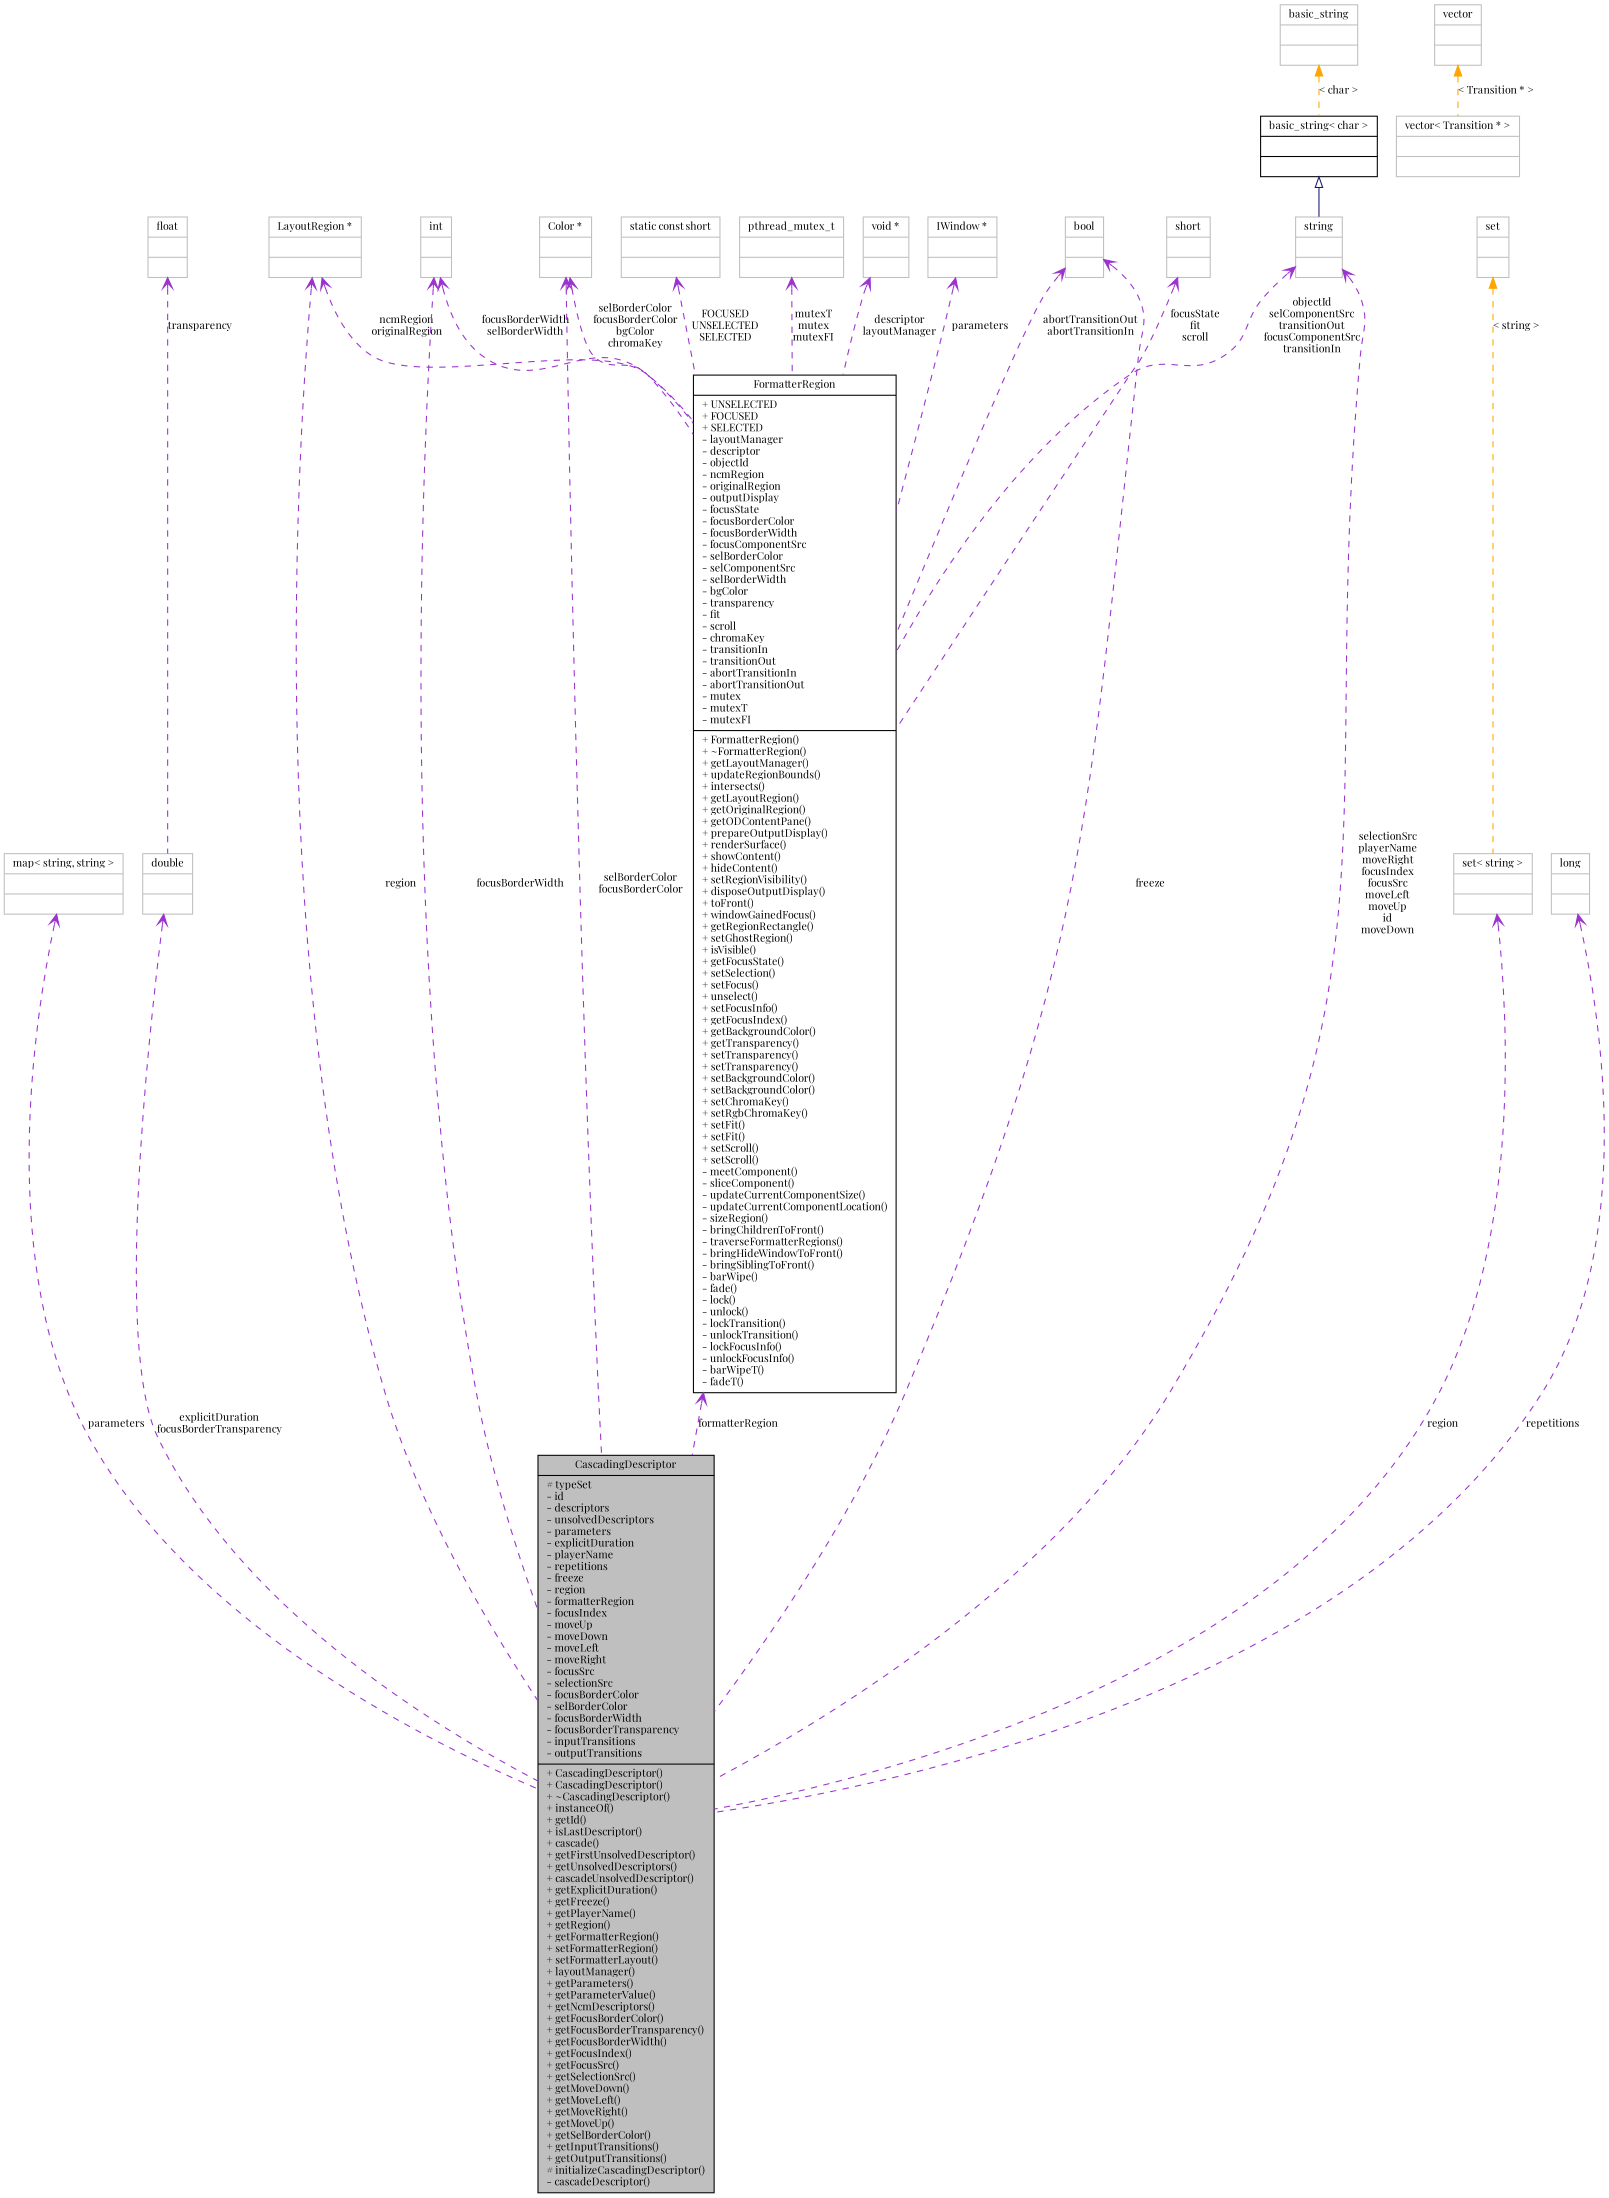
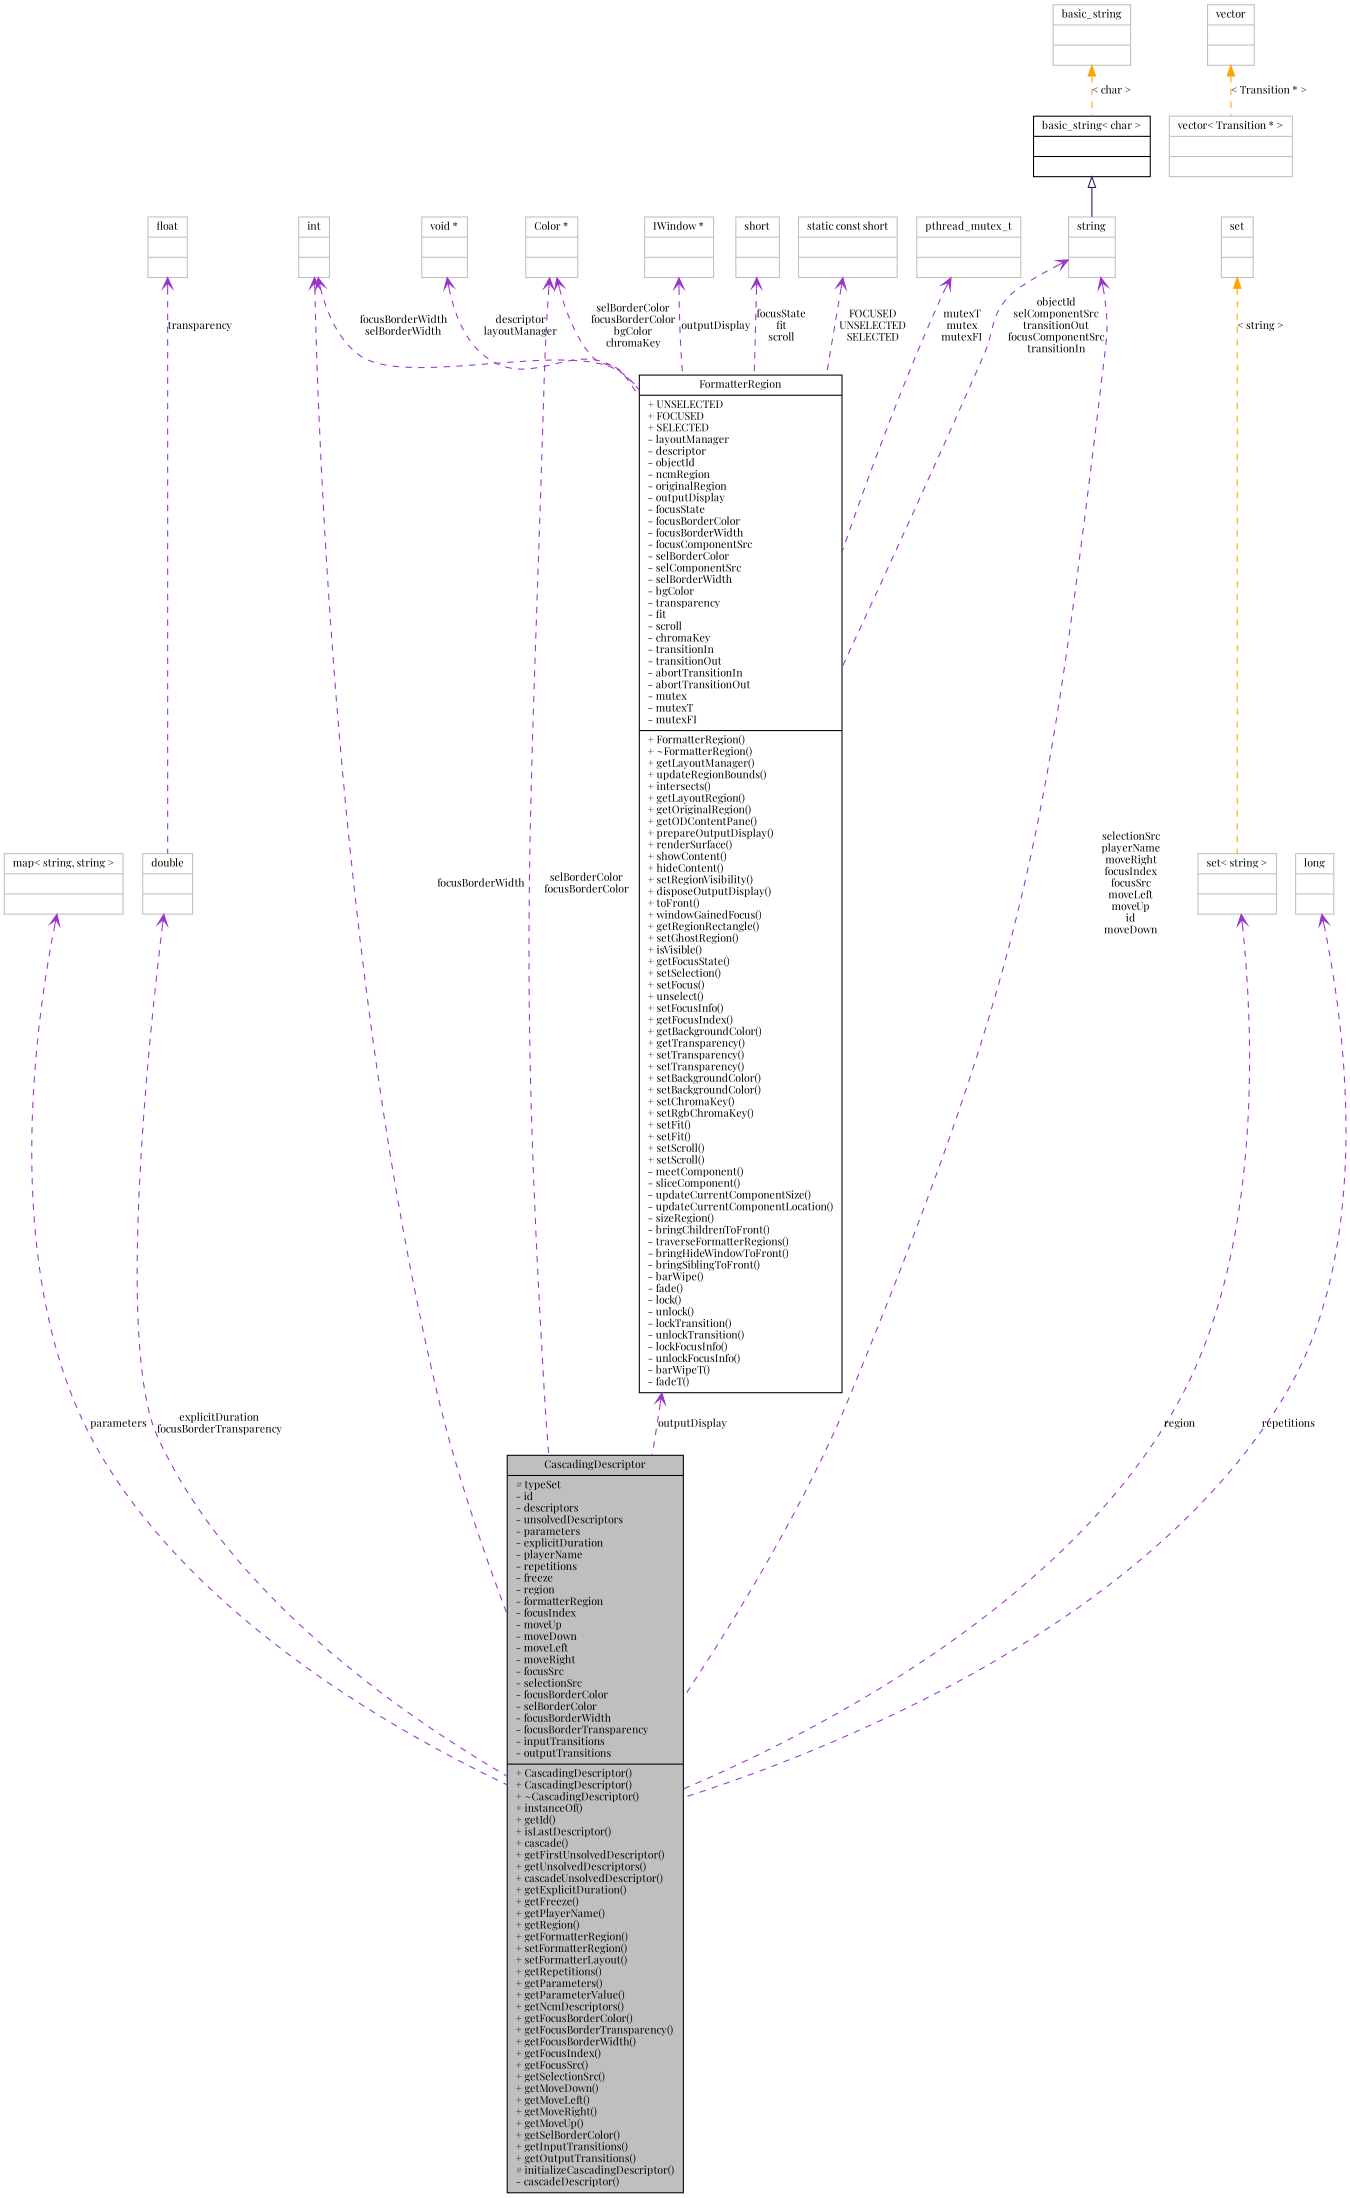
node "LayoutRegion *": removed
node "bool": removed
edge "FormatterRegion" -> "IWindow *": label "parameters" -> "outputDisplay"
edge "CascadingDescriptor" -> "FormatterRegion": label "formatterRegion" -> "outputDisplay"
node "CascadingDescriptor": text "+ layoutManager()" -> "+ getRepetitions()"
